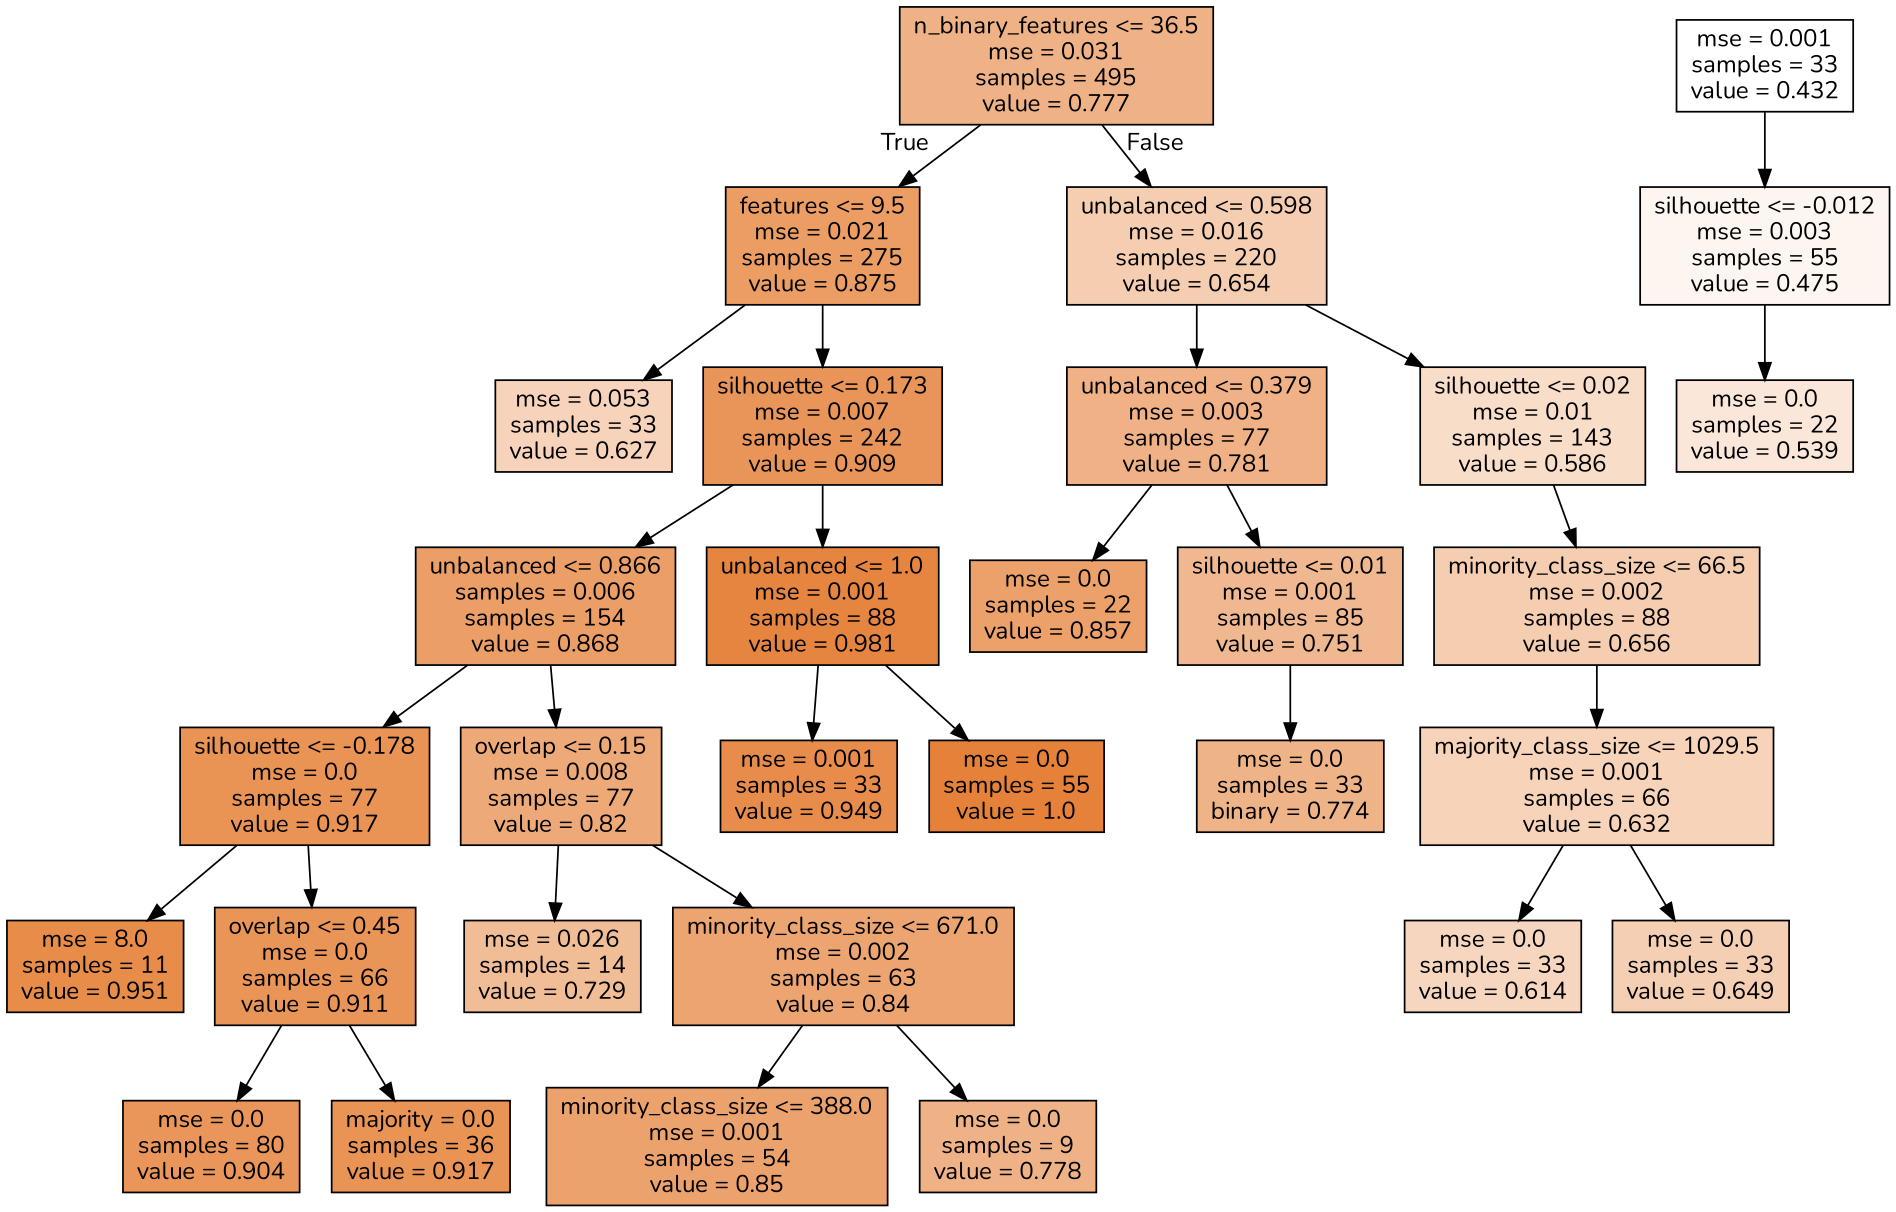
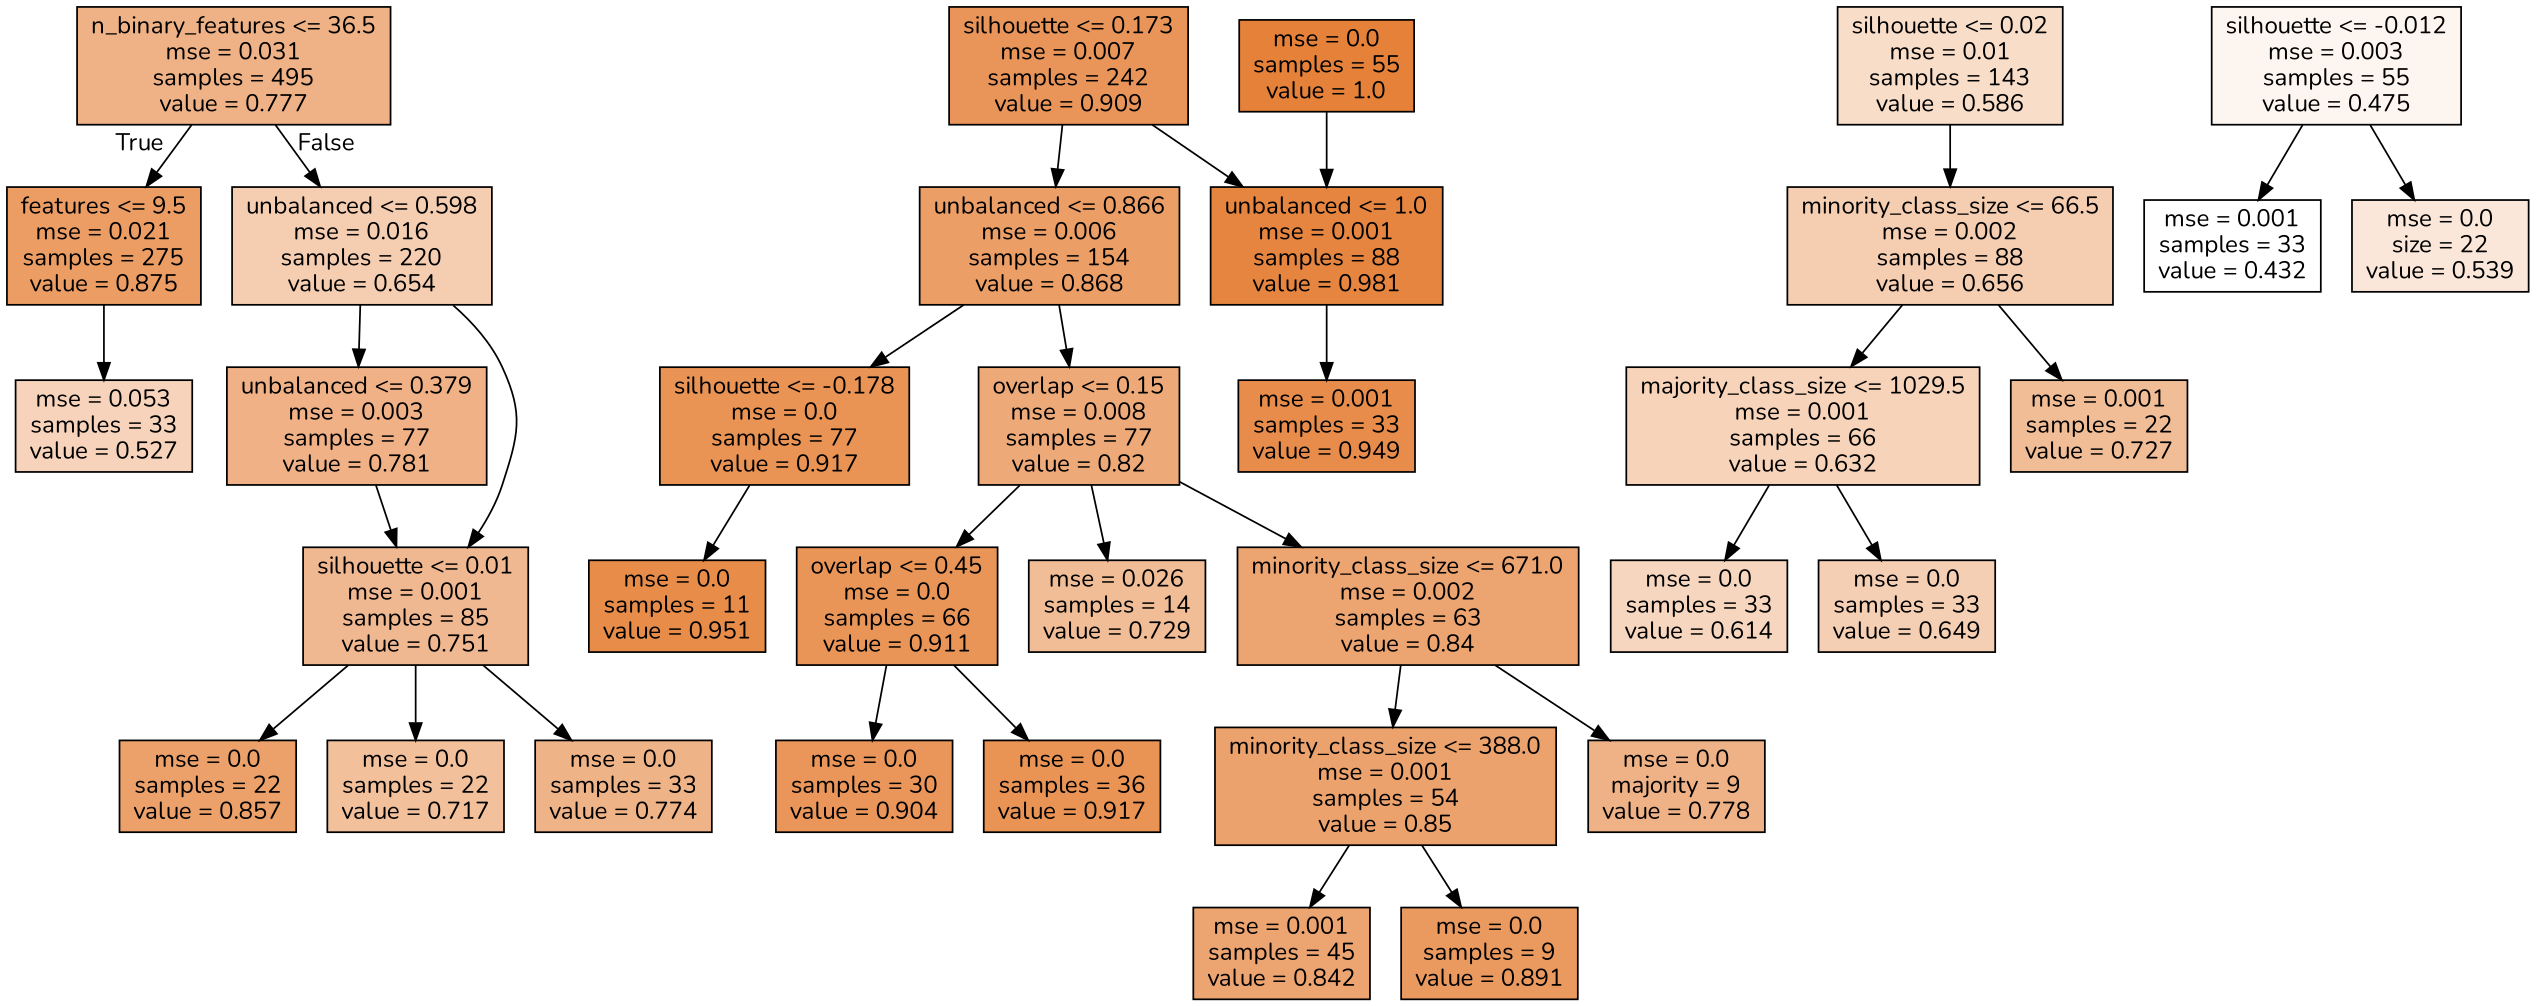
edge "mse = 0.001 samples = 33 value = 0.432" -> "silhouette <= -0.012 mse = 0.003 samples = 55 value = 0.475": reversed
edge "features <= 9.5 mse = 0.021 samples = 275 value = 0.875" -> "silhouette <= 0.173 mse = 0.007 samples = 242 value = 0.909": removed
edge "unbalanced <= 0.598 mse = 0.016 samples = 220 value = 0.654" -> "silhouette <= 0.02 mse = 0.01 samples = 143 value = 0.586": now "unbalanced <= 0.598 mse = 0.016 samples = 220 value = 0.654" -> "silhouette <= 0.01 mse = 0.001 samples = 85 value = 0.751"
node "mse = 0.053 samples = 33 value = 0.627": label "mse = 0.053 samples = 33 value = 0.627" -> "mse = 0.053 samples = 33 value = 0.527"
node "mse = 0.0 samples = 22 value = 0.539": label "mse = 0.0 samples = 22 value = 0.539" -> "mse = 0.0 size = 22 value = 0.539"
node "mse = 0.001 samples = 22 value = 0.727": added
edge "unbalanced <= 0.379 mse = 0.003 samples = 77 value = 0.781" -> "mse = 0.0 samples = 22 value = 0.857": now "silhouette <= 0.01 mse = 0.001 samples = 85 value = 0.751" -> "mse = 0.0 samples = 22 value = 0.857"
node "unbalanced <= 0.866 samples = 0.006 samples = 154 value = 0.868": label "unbalanced <= 0.866 samples = 0.006 samples = 154 value = 0.868" -> "unbalanced <= 0.866 mse = 0.006 samples = 154 value = 0.868"
edge "unbalanced <= 1.0 mse = 0.001 samples = 88 value = 0.981" -> "mse = 0.0 samples = 55 value = 1.0": reversed
node "mse = 0.0 samples = 22 value = 0.717": added
node "mse = 0.0 samples = 33 binary = 0.774": label "mse = 0.0 samples = 33 binary = 0.774" -> "mse = 0.0 samples = 33 value = 0.774"
edge "silhouette <= -0.178 mse = 0.0 samples = 77 value = 0.917" -> "overlap <= 0.45 mse = 0.0 samples = 66 value = 0.911": now "overlap <= 0.15 mse = 0.008 samples = 77 value = 0.82" -> "overlap <= 0.45 mse = 0.0 samples = 66 value = 0.911"
node "mse = 0.001 samples = 45 value = 0.842": added
node "mse = 0.0 samples = 9 value = 0.891": added
node "mse = 8.0 samples = 11 value = 0.951": label "mse = 8.0 samples = 11 value = 0.951" -> "mse = 0.0 samples = 11 value = 0.951"
node "mse = 0.0 samples = 80 value = 0.904": label "mse = 0.0 samples = 80 value = 0.904" -> "mse = 0.0 samples = 30 value = 0.904"
node "majority = 0.0 samples = 36 value = 0.917": label "majority = 0.0 samples = 36 value = 0.917" -> "mse = 0.0 samples = 36 value = 0.917"
node "mse = 0.0 samples = 9 value = 0.778": label "mse = 0.0 samples = 9 value = 0.778" -> "mse = 0.0 majority = 9 value = 0.778"
